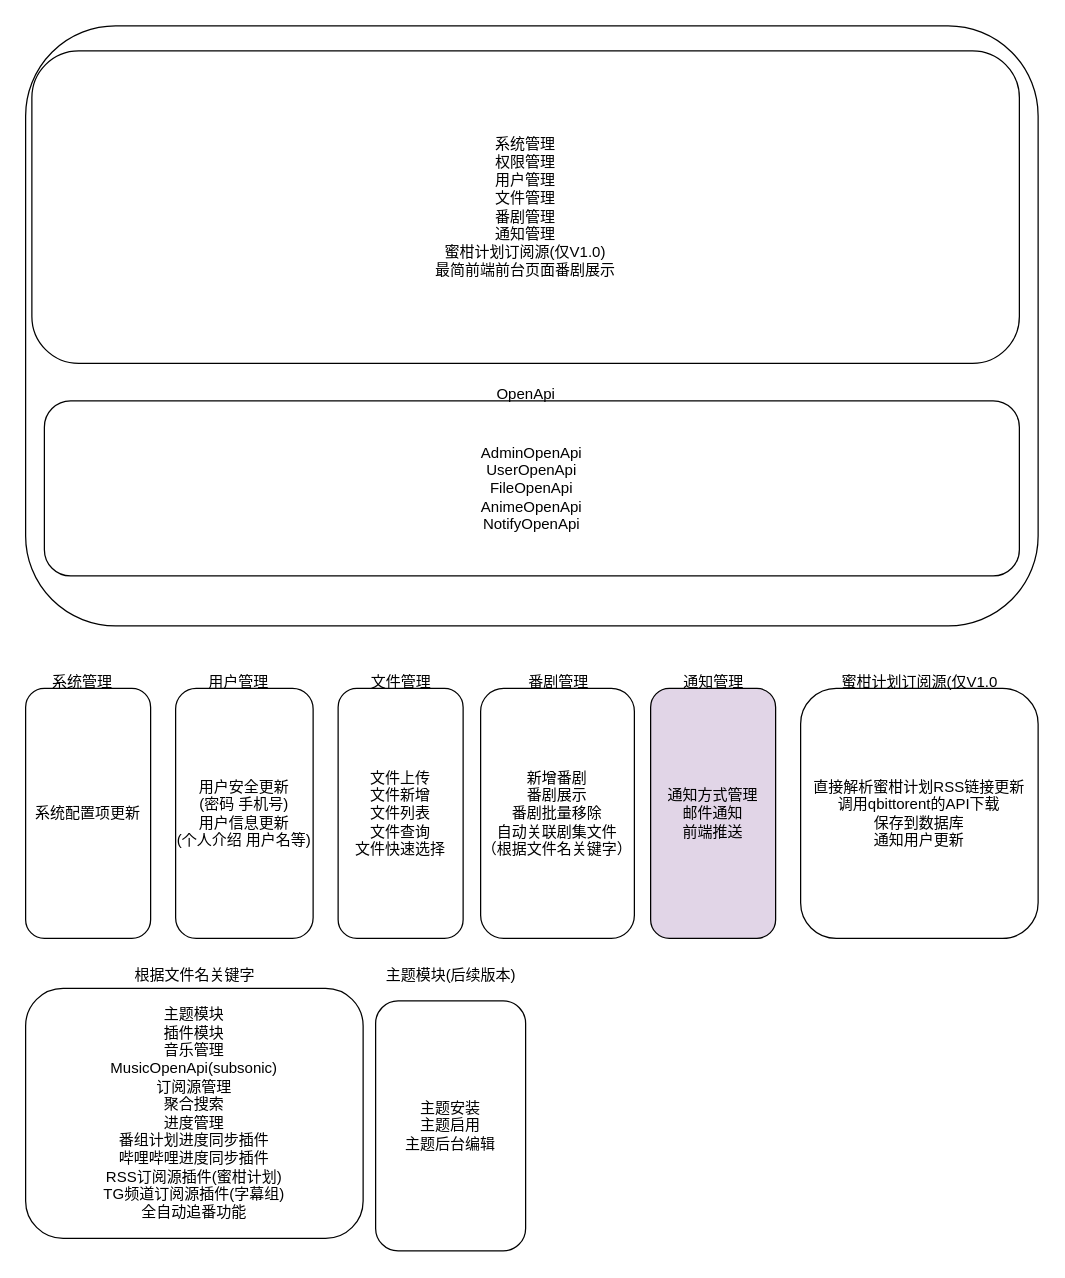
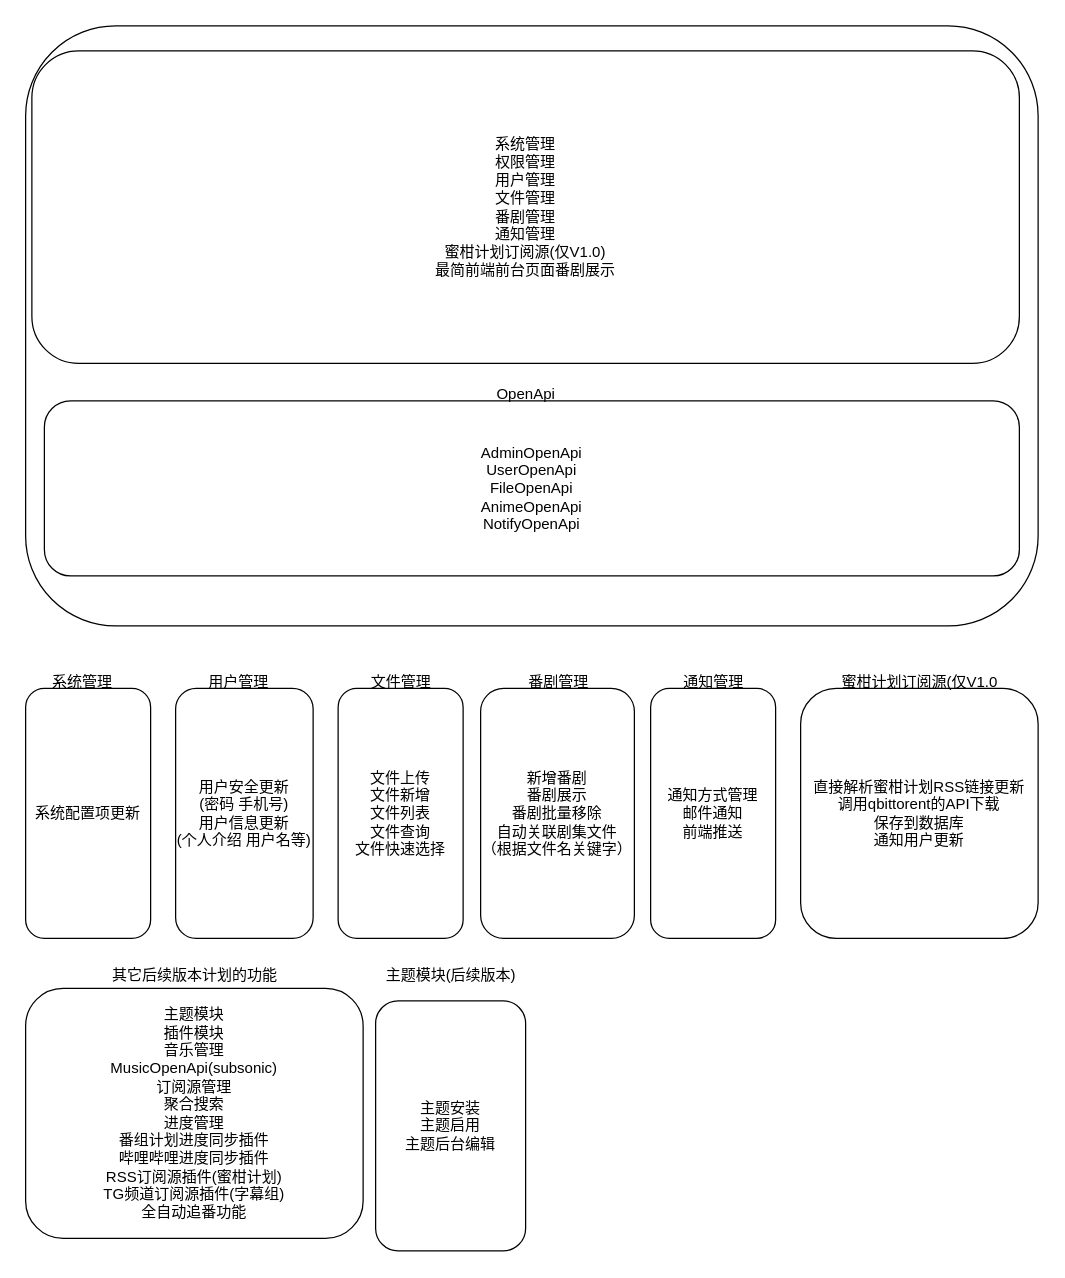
node "通知方式管理 邮件通知 前端推送": fillcolor #e1d5e7 -> #ffffff
node "根据文件名关键字": label "根据文件名关键字" -> "其它后续版本计划的功能"
